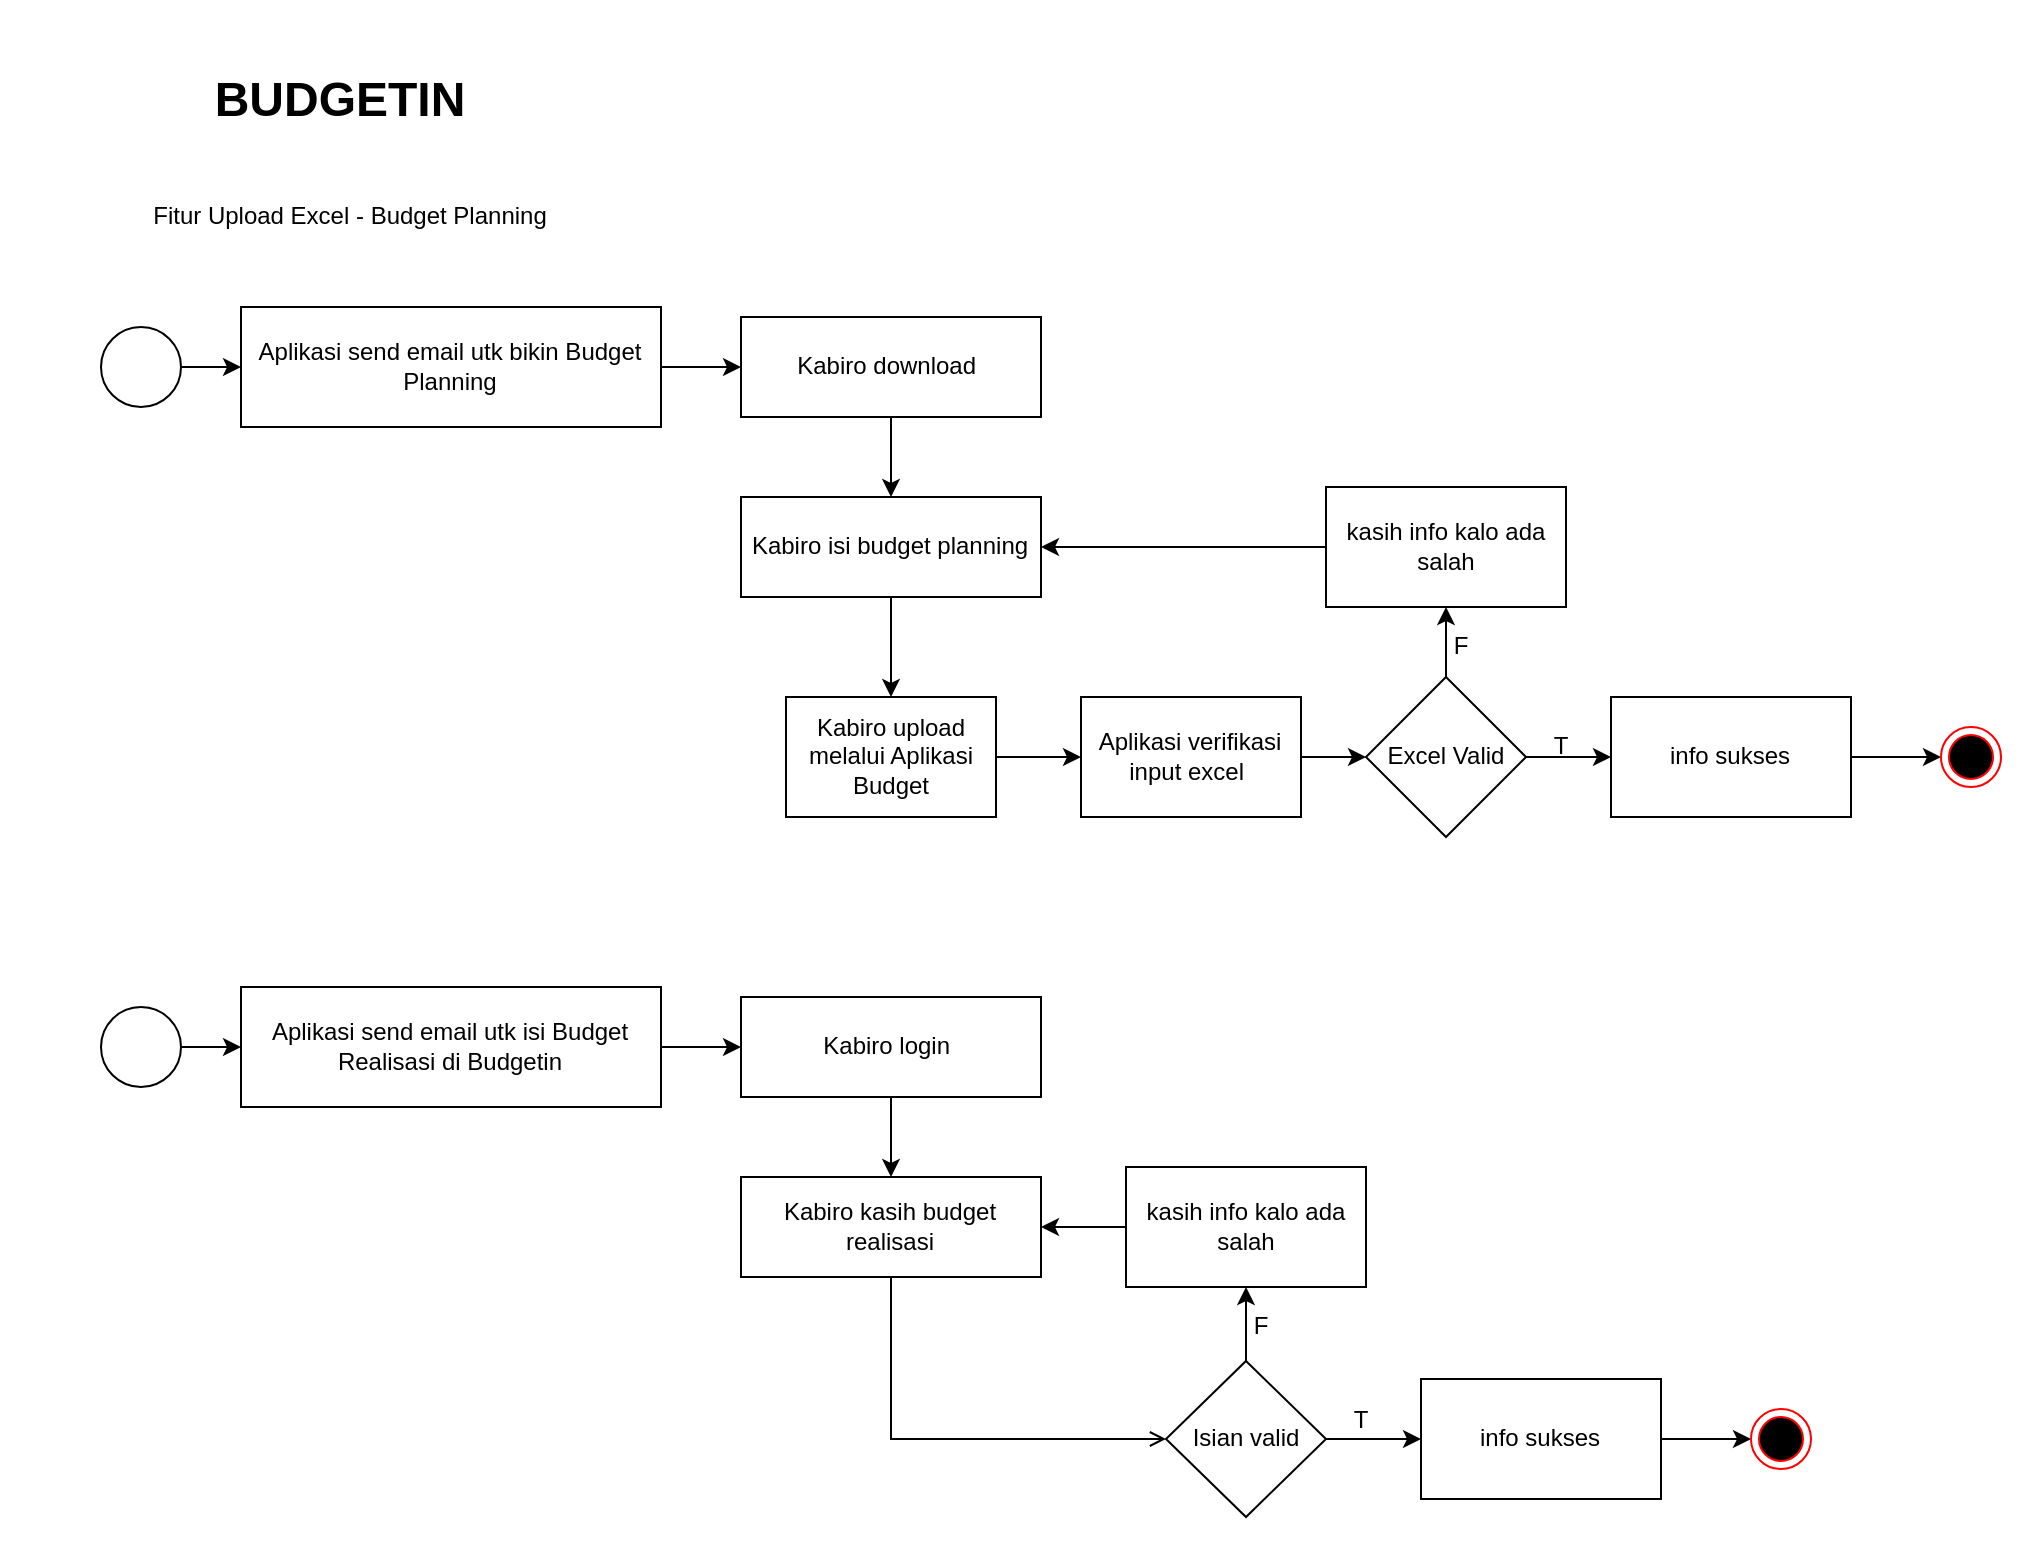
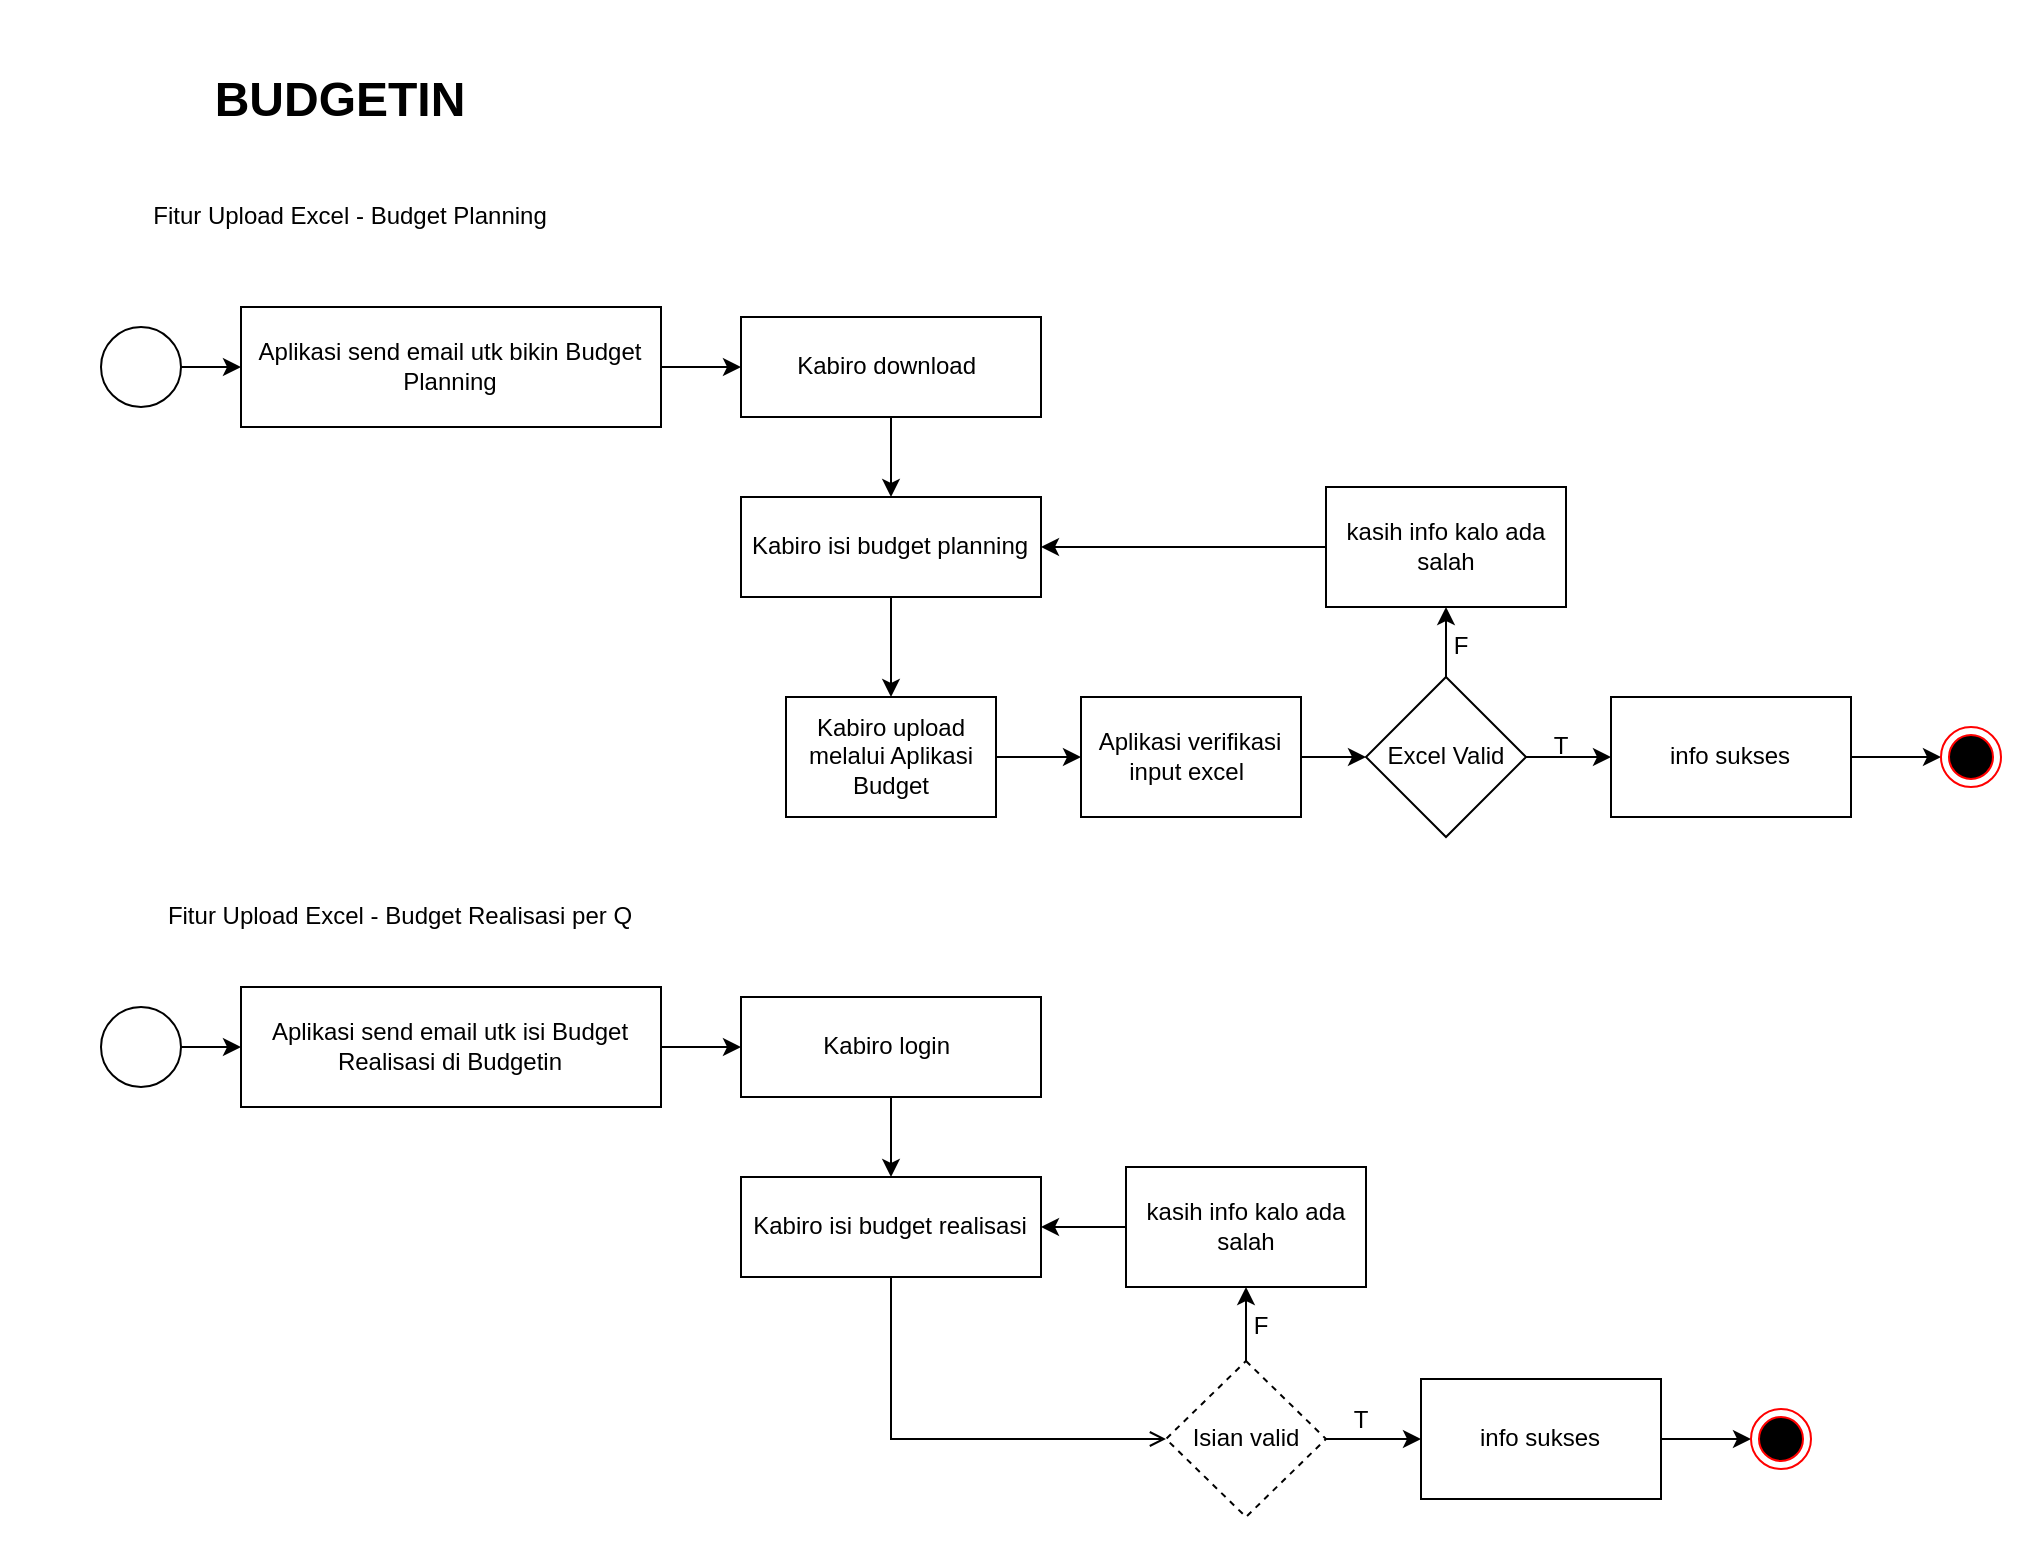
node "Fitur Upload Excel - Budget Realisasi per Q": added
node "Kabiro kasih budget realisasi": label "Kabiro kasih budget realisasi" -> "Kabiro isi budget realisasi"
node "Isian valid": style solid -> dashed
